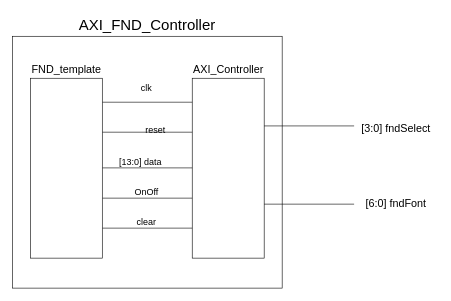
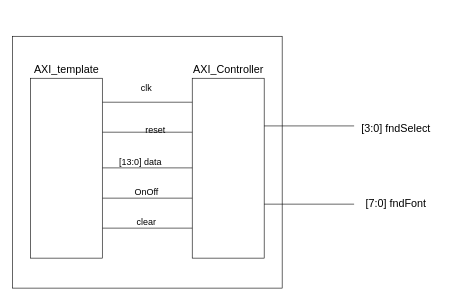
node "AXI_FND_Controller": removed
node "FND_template": label "FND_template" -> "AXI_template"
node "[6:0] fndFont": label "[6:0] fndFont" -> "[7:0] fndFont"
